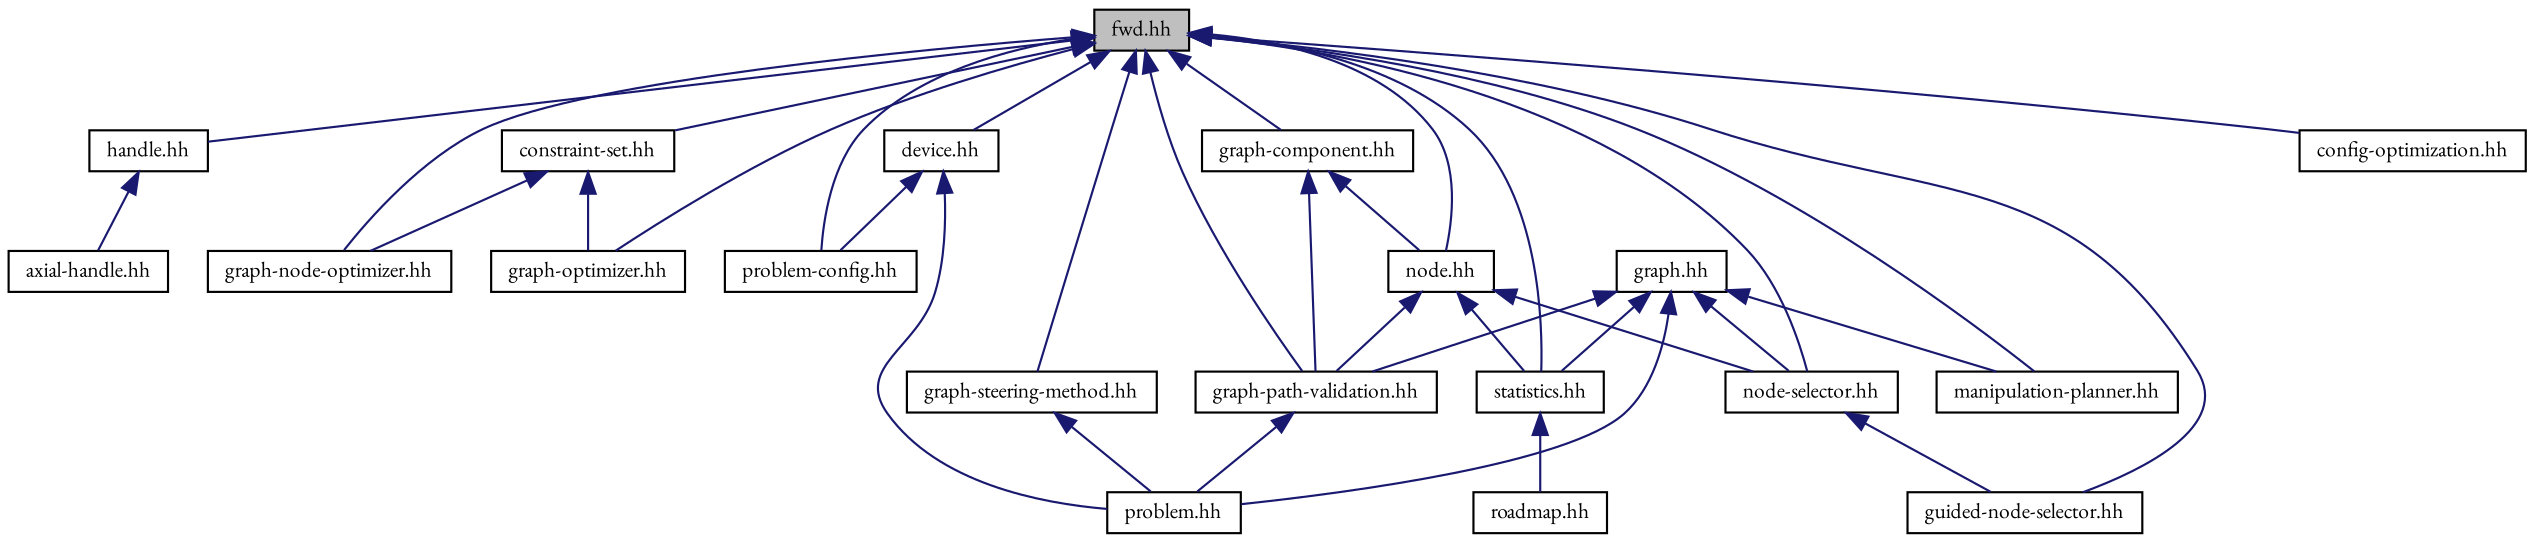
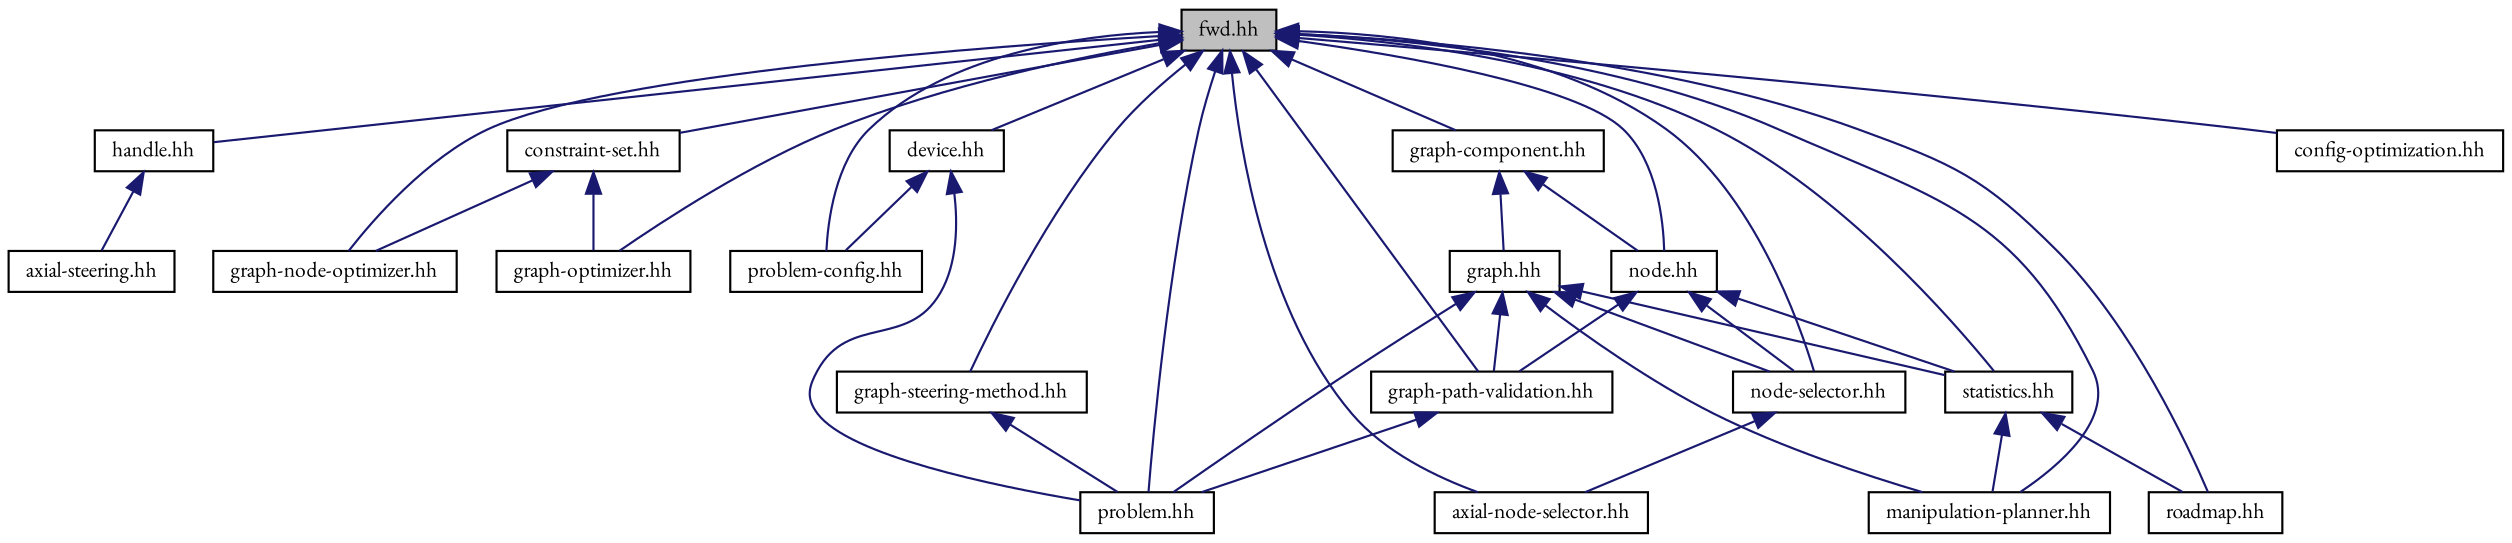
edge "roadmap.hh" -> "fwd.hh": added
node "axial-handle.hh": label "axial-handle.hh" -> "axial-steering.hh"
edge "problem.hh" -> "fwd.hh": added
edge "graph-path-validation.hh" -> "graph-component.hh": now "graph.hh" -> "graph-component.hh"
edge "manipulation-planner.hh" -> "statistics.hh": added
node "guided-node-selector.hh": label "guided-node-selector.hh" -> "axial-node-selector.hh"
